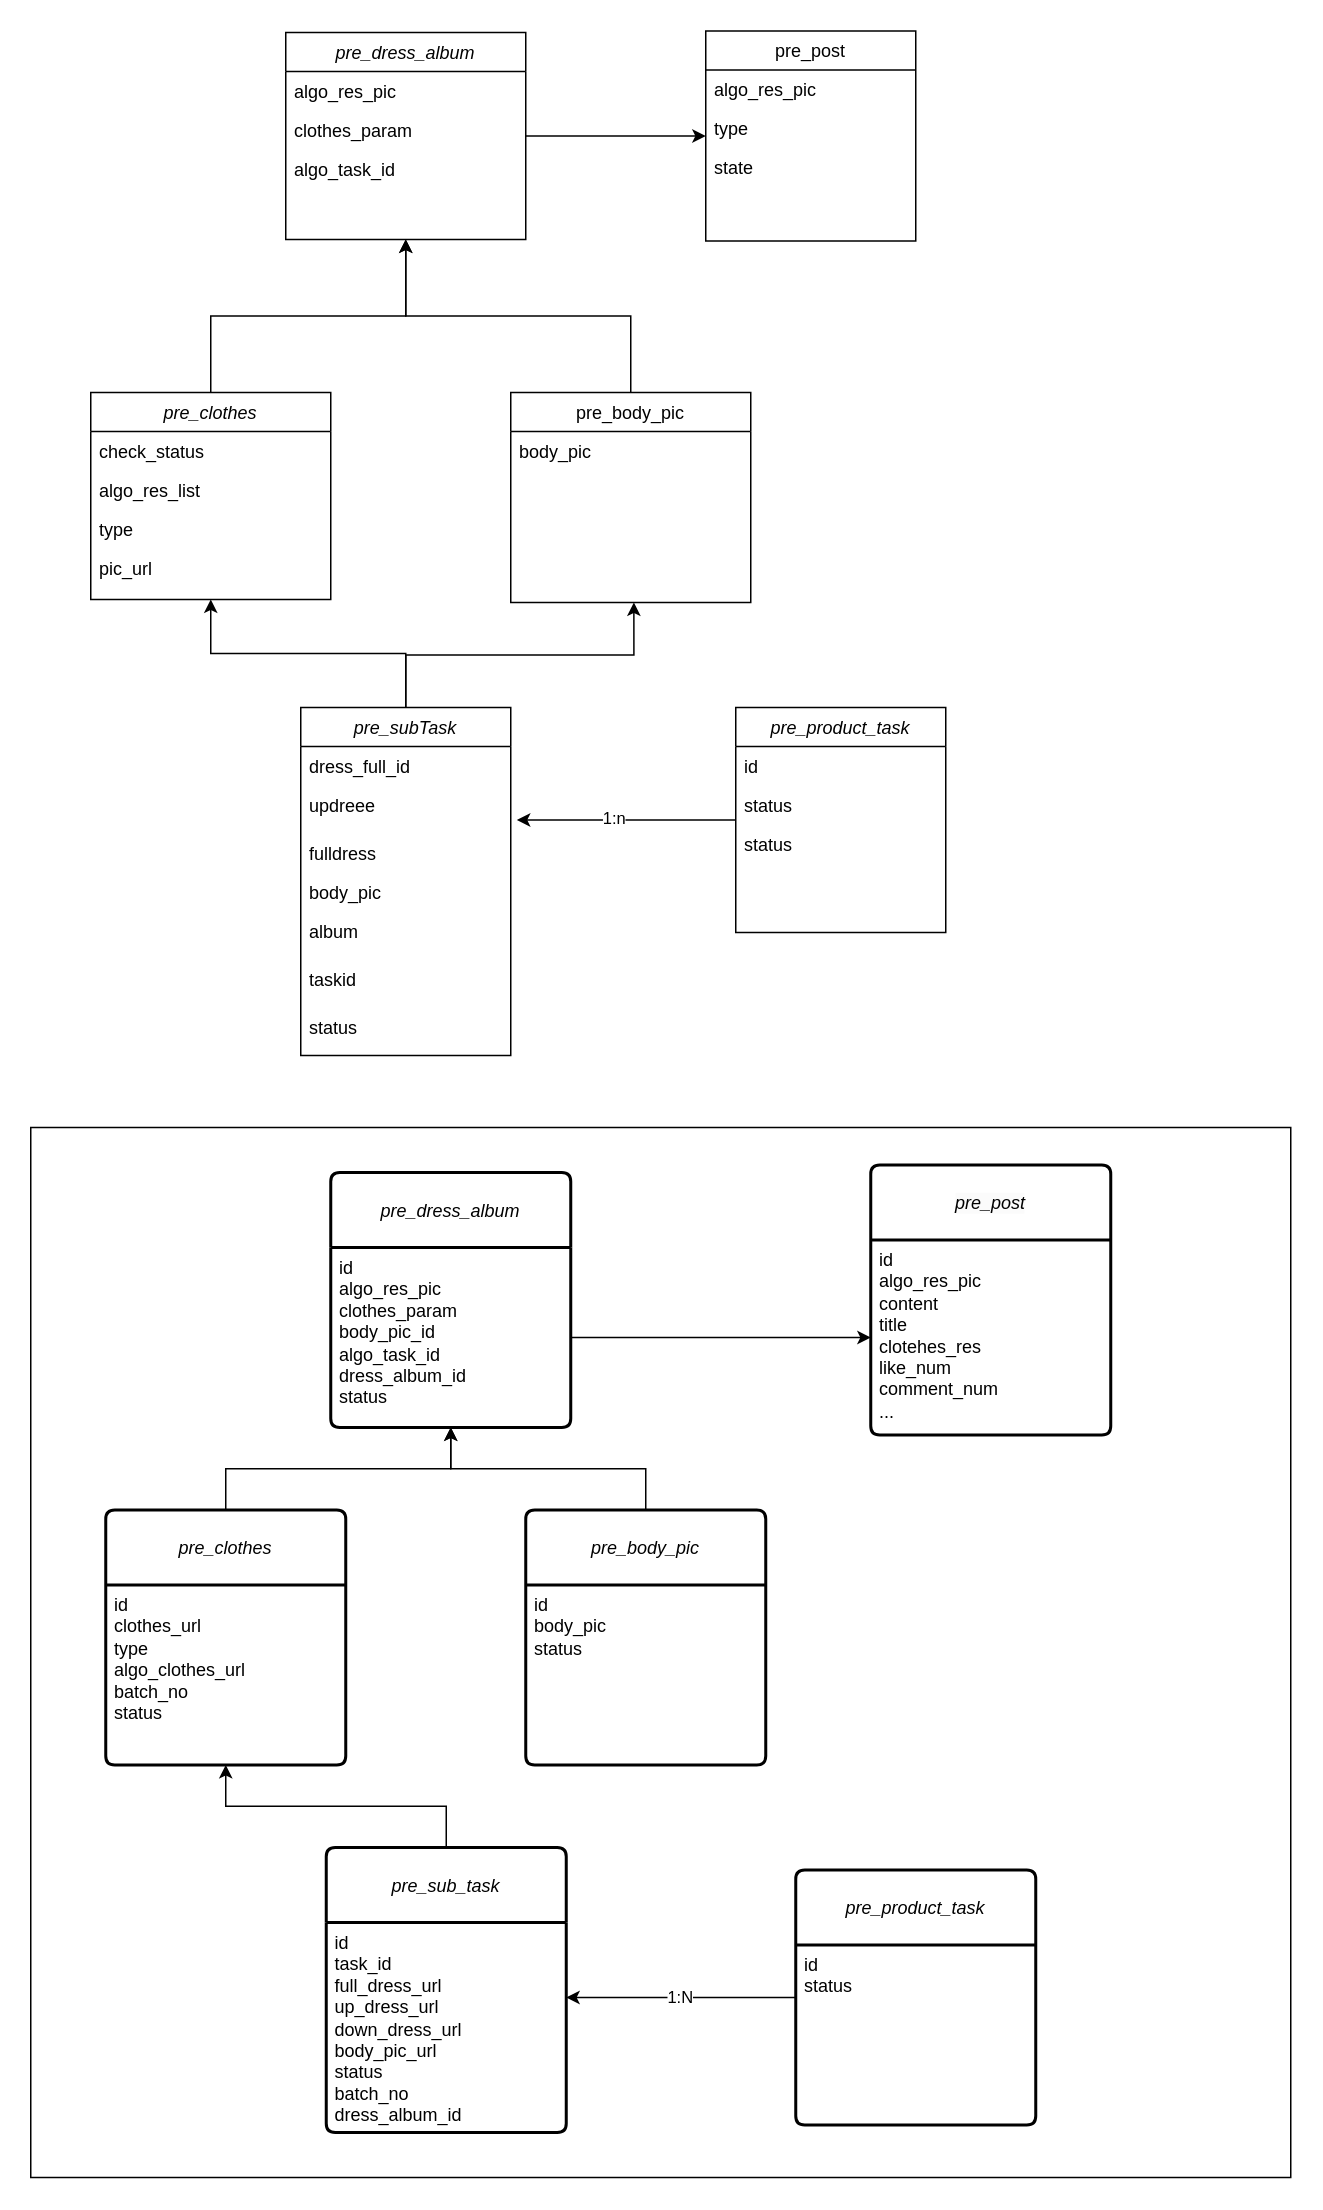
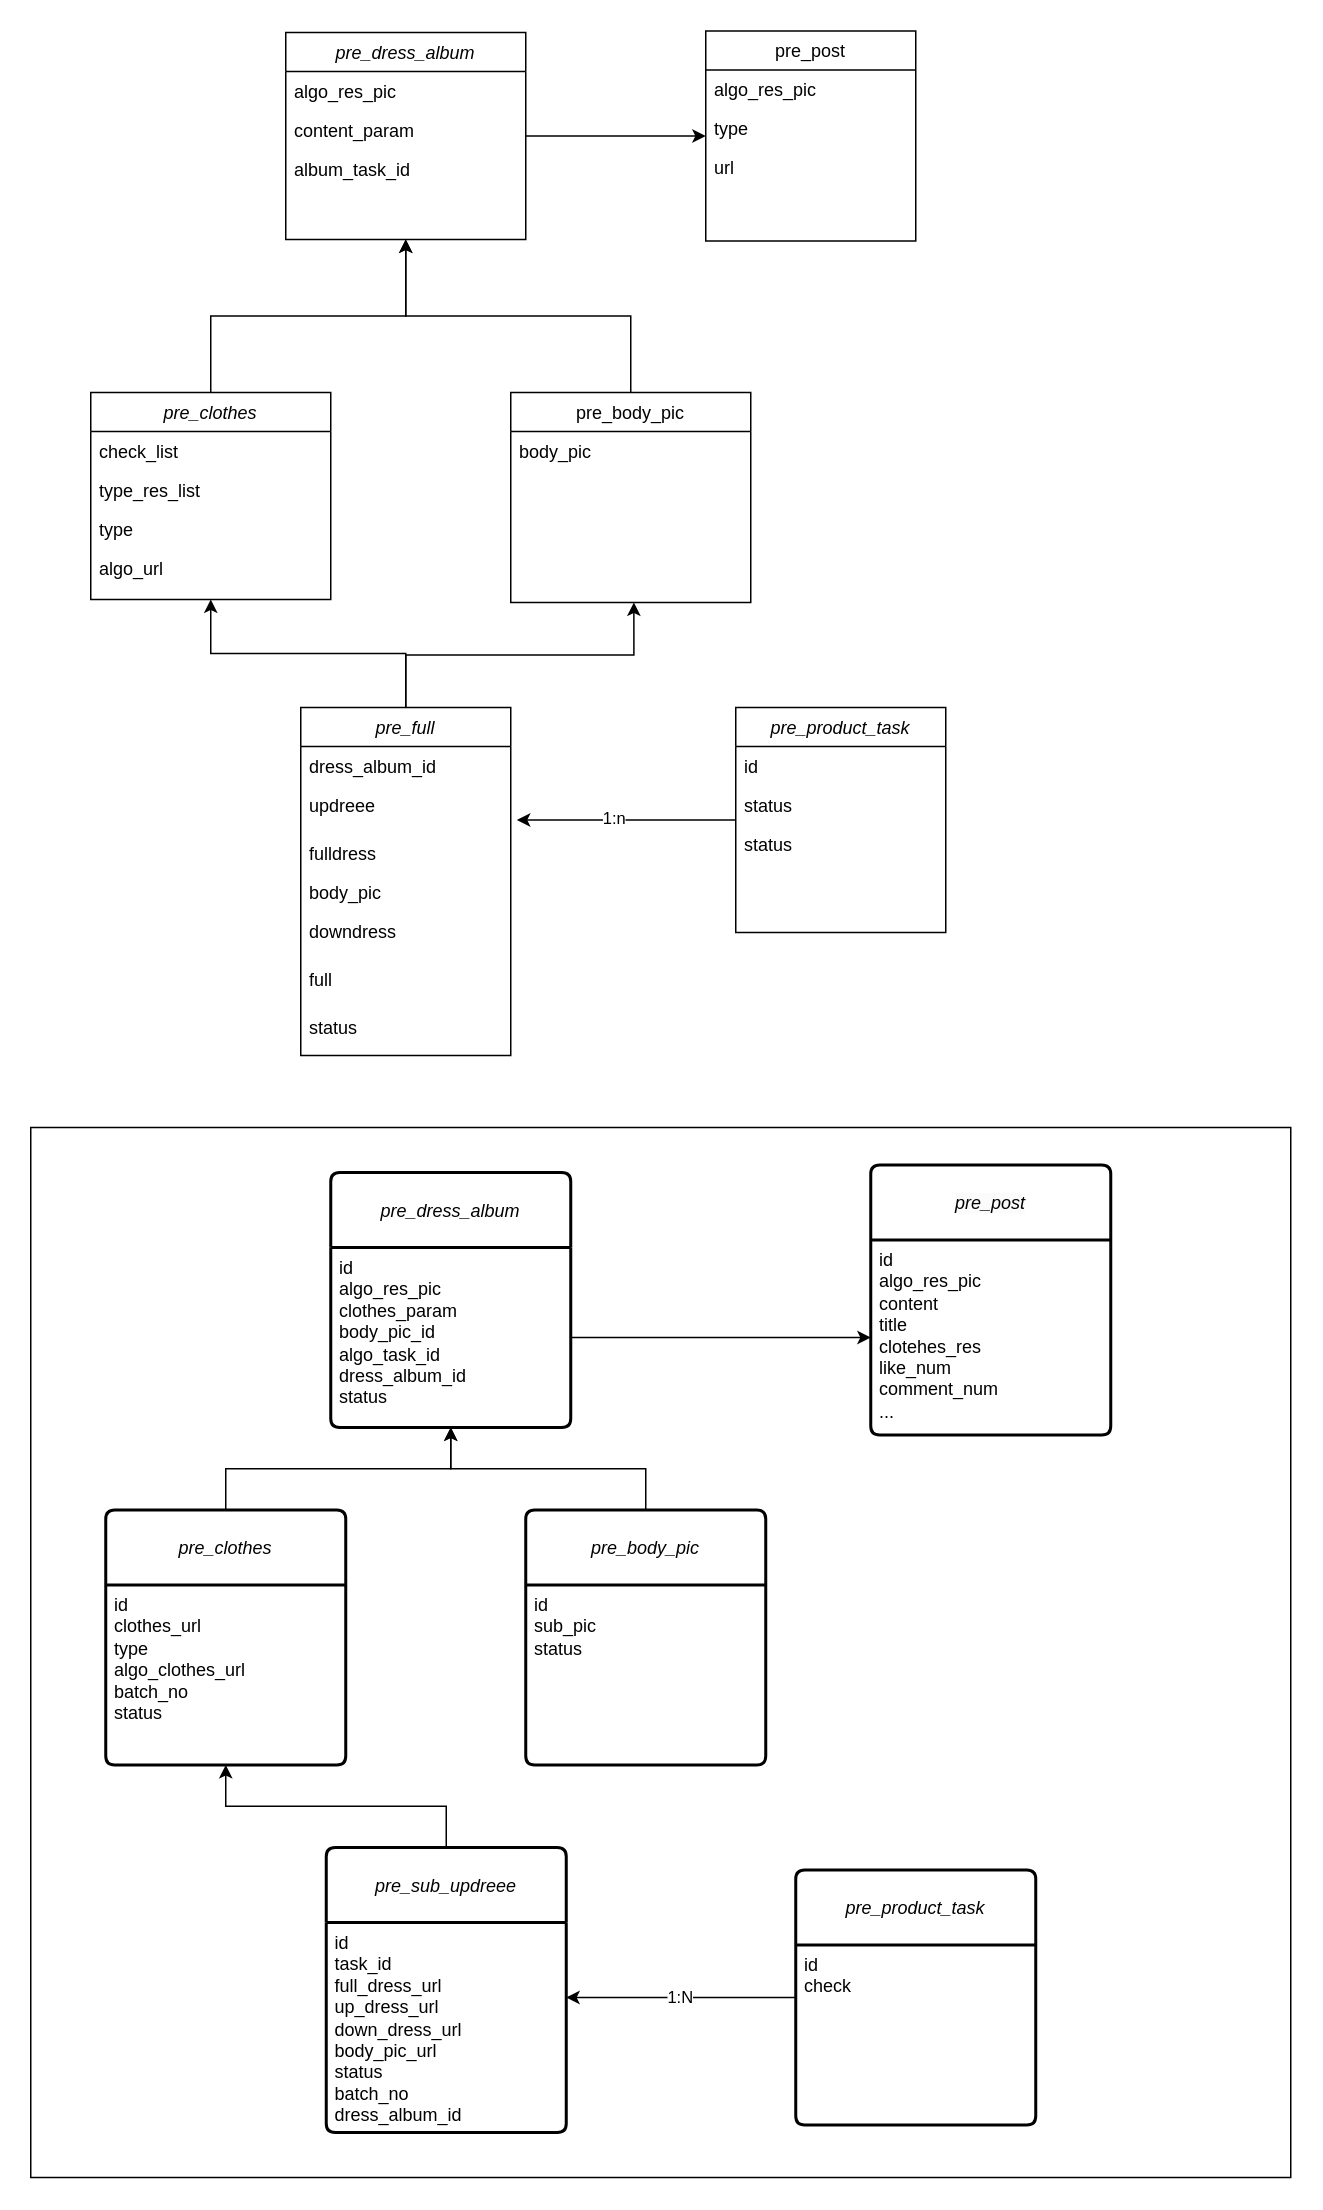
node "clothes_param": label "clothes_param" -> "content_param"
node "state": label "state" -> "url"
node "algo_task_id": label "algo_task_id" -> "album_task_id"
node "check_status": label "check_status" -> "check_list"
node "algo_res_list": label "algo_res_list" -> "type_res_list"
node "pic_url": label "pic_url" -> "algo_url"
node "pre_subTask": label "pre_subTask" -> "pre_full"
node "dress_full_id": label "dress_full_id" -> "dress_album_id"
node "album": label "album" -> "downdress"
node "taskid": label "taskid" -> "full"
node "id body_pic status": label "id body_pic status" -> "id sub_pic status"
node "pre_sub_task": label "pre_sub_task" -> "pre_sub_updreee"
node "id status": label "id status" -> "id check"
